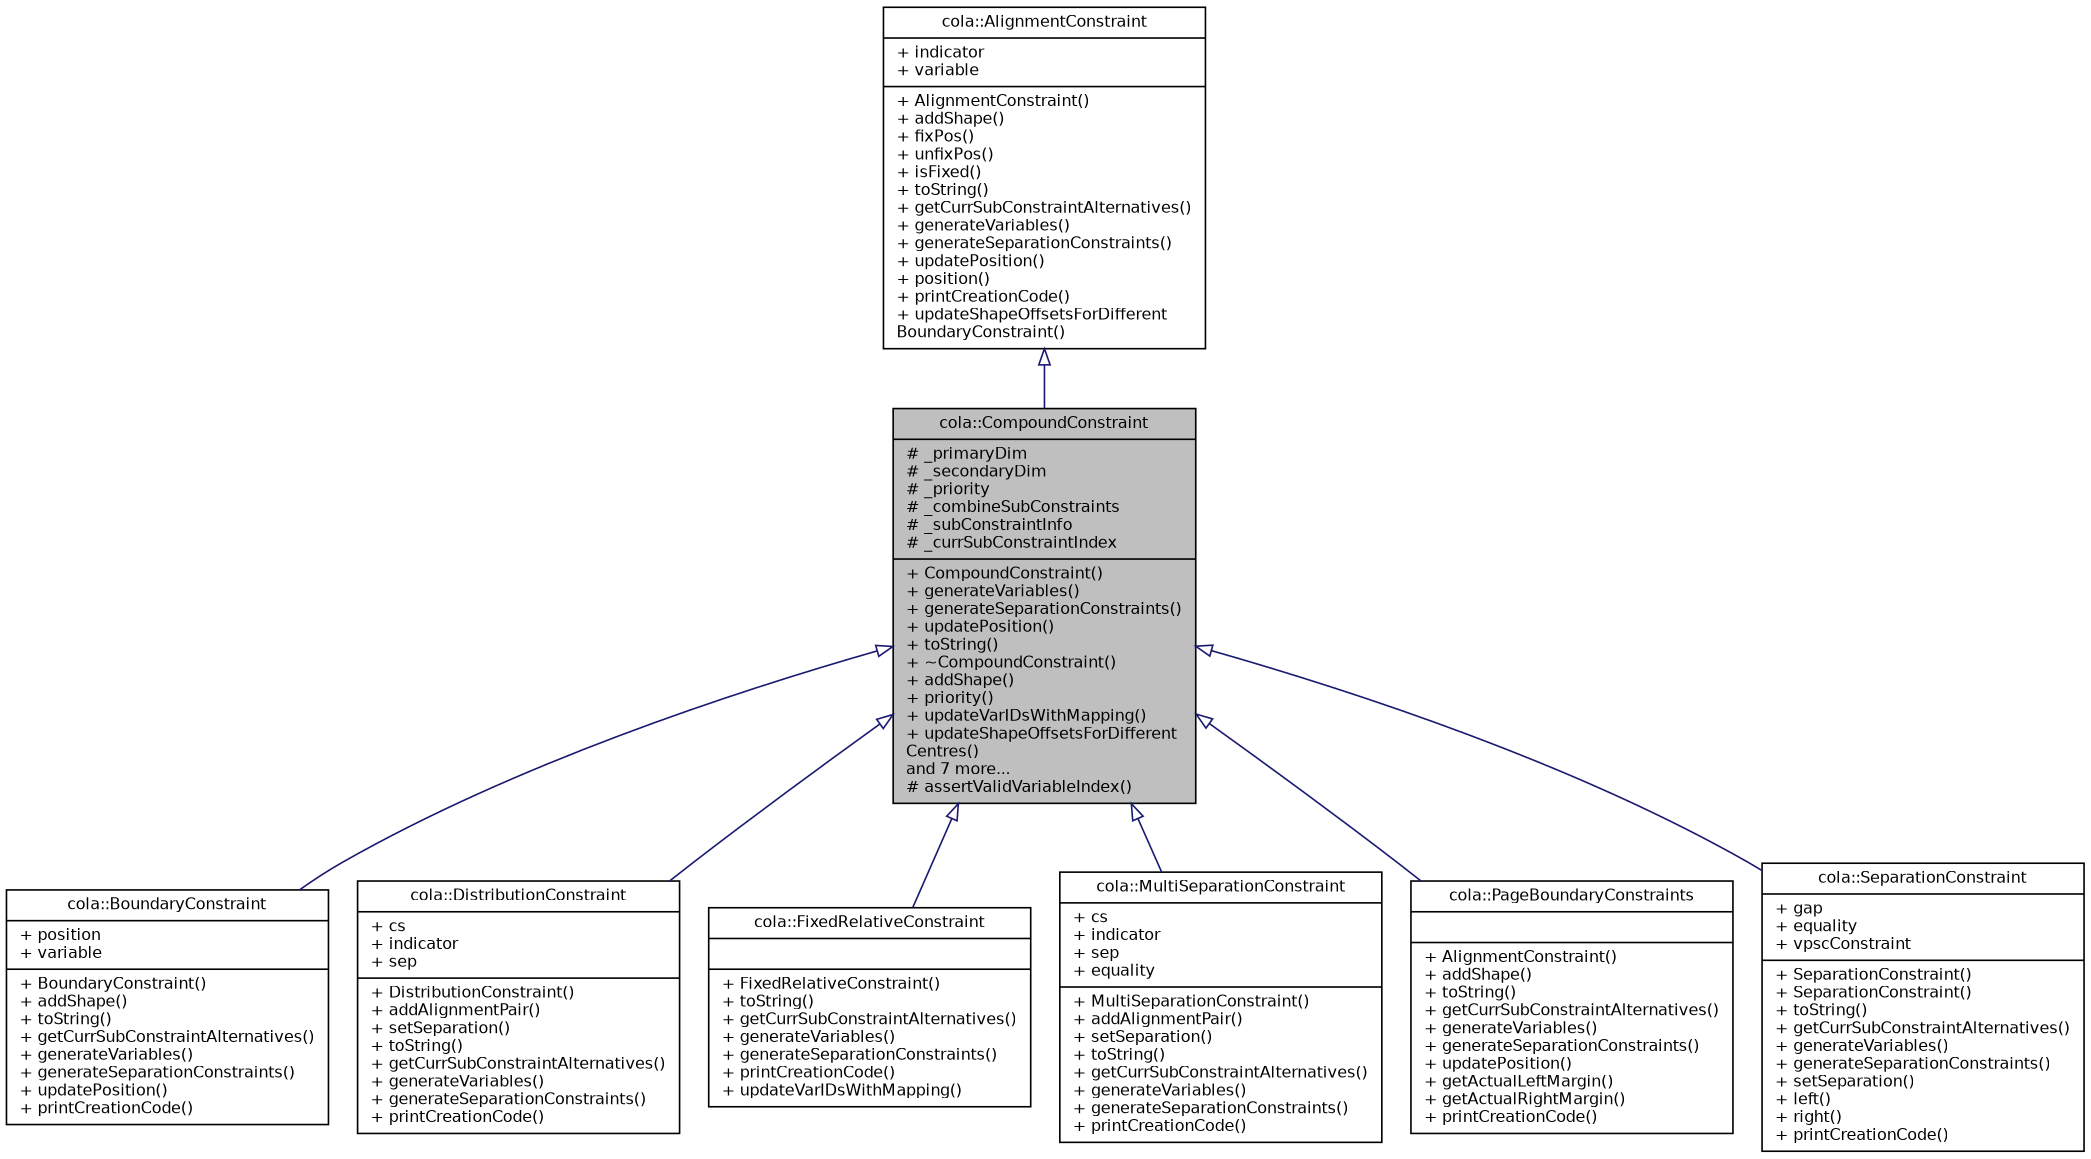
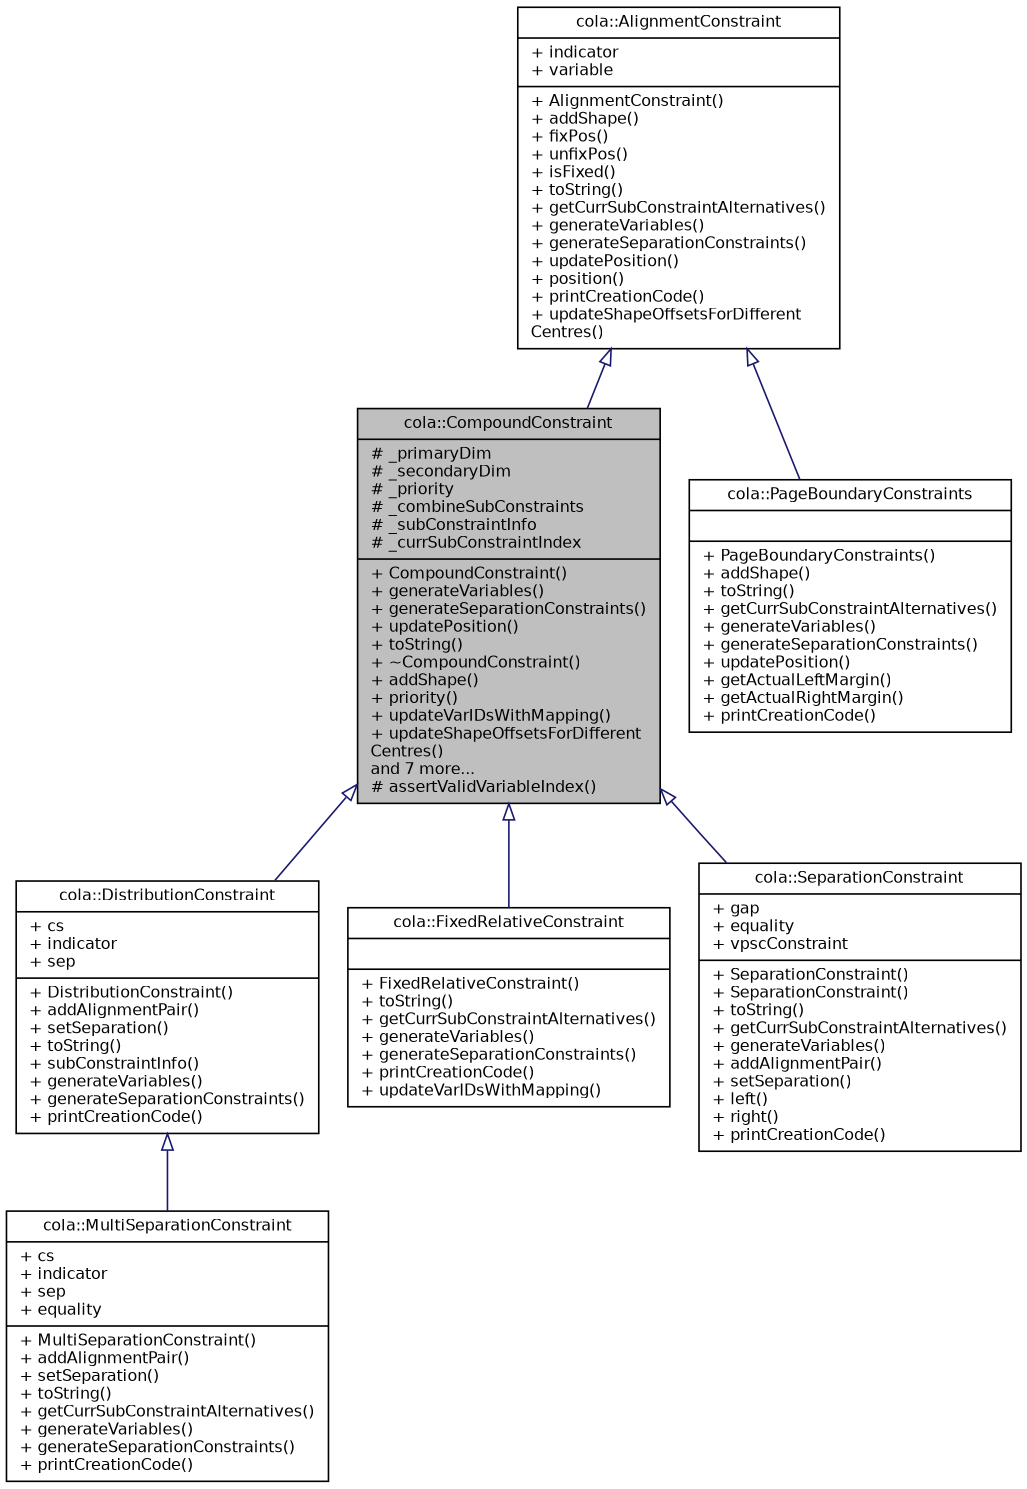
node "cola::AlignmentConstraint": text "BoundaryConstraint()" -> "Centres()"
edge "cola::PageBoundaryConstraints" -> "cola::CompoundConstraint": now "cola::PageBoundaryConstraints" -> "cola::AlignmentConstraint"
edge "cola::MultiSeparationConstraint" -> "cola::CompoundConstraint": now "cola::MultiSeparationConstraint" -> "cola::DistributionConstraint"
node "cola::PageBoundaryConstraints": text "+ AlignmentConstraint()" -> "+ PageBoundaryConstraints()"
node "cola::BoundaryConstraint": removed
node "cola::DistributionConstraint": text "+ getCurrSubConstraintAlternatives()" -> "+ subConstraintInfo()"
node "cola::SeparationConstraint": text "+ generateSeparationConstraints()" -> "+ addAlignmentPair()"
